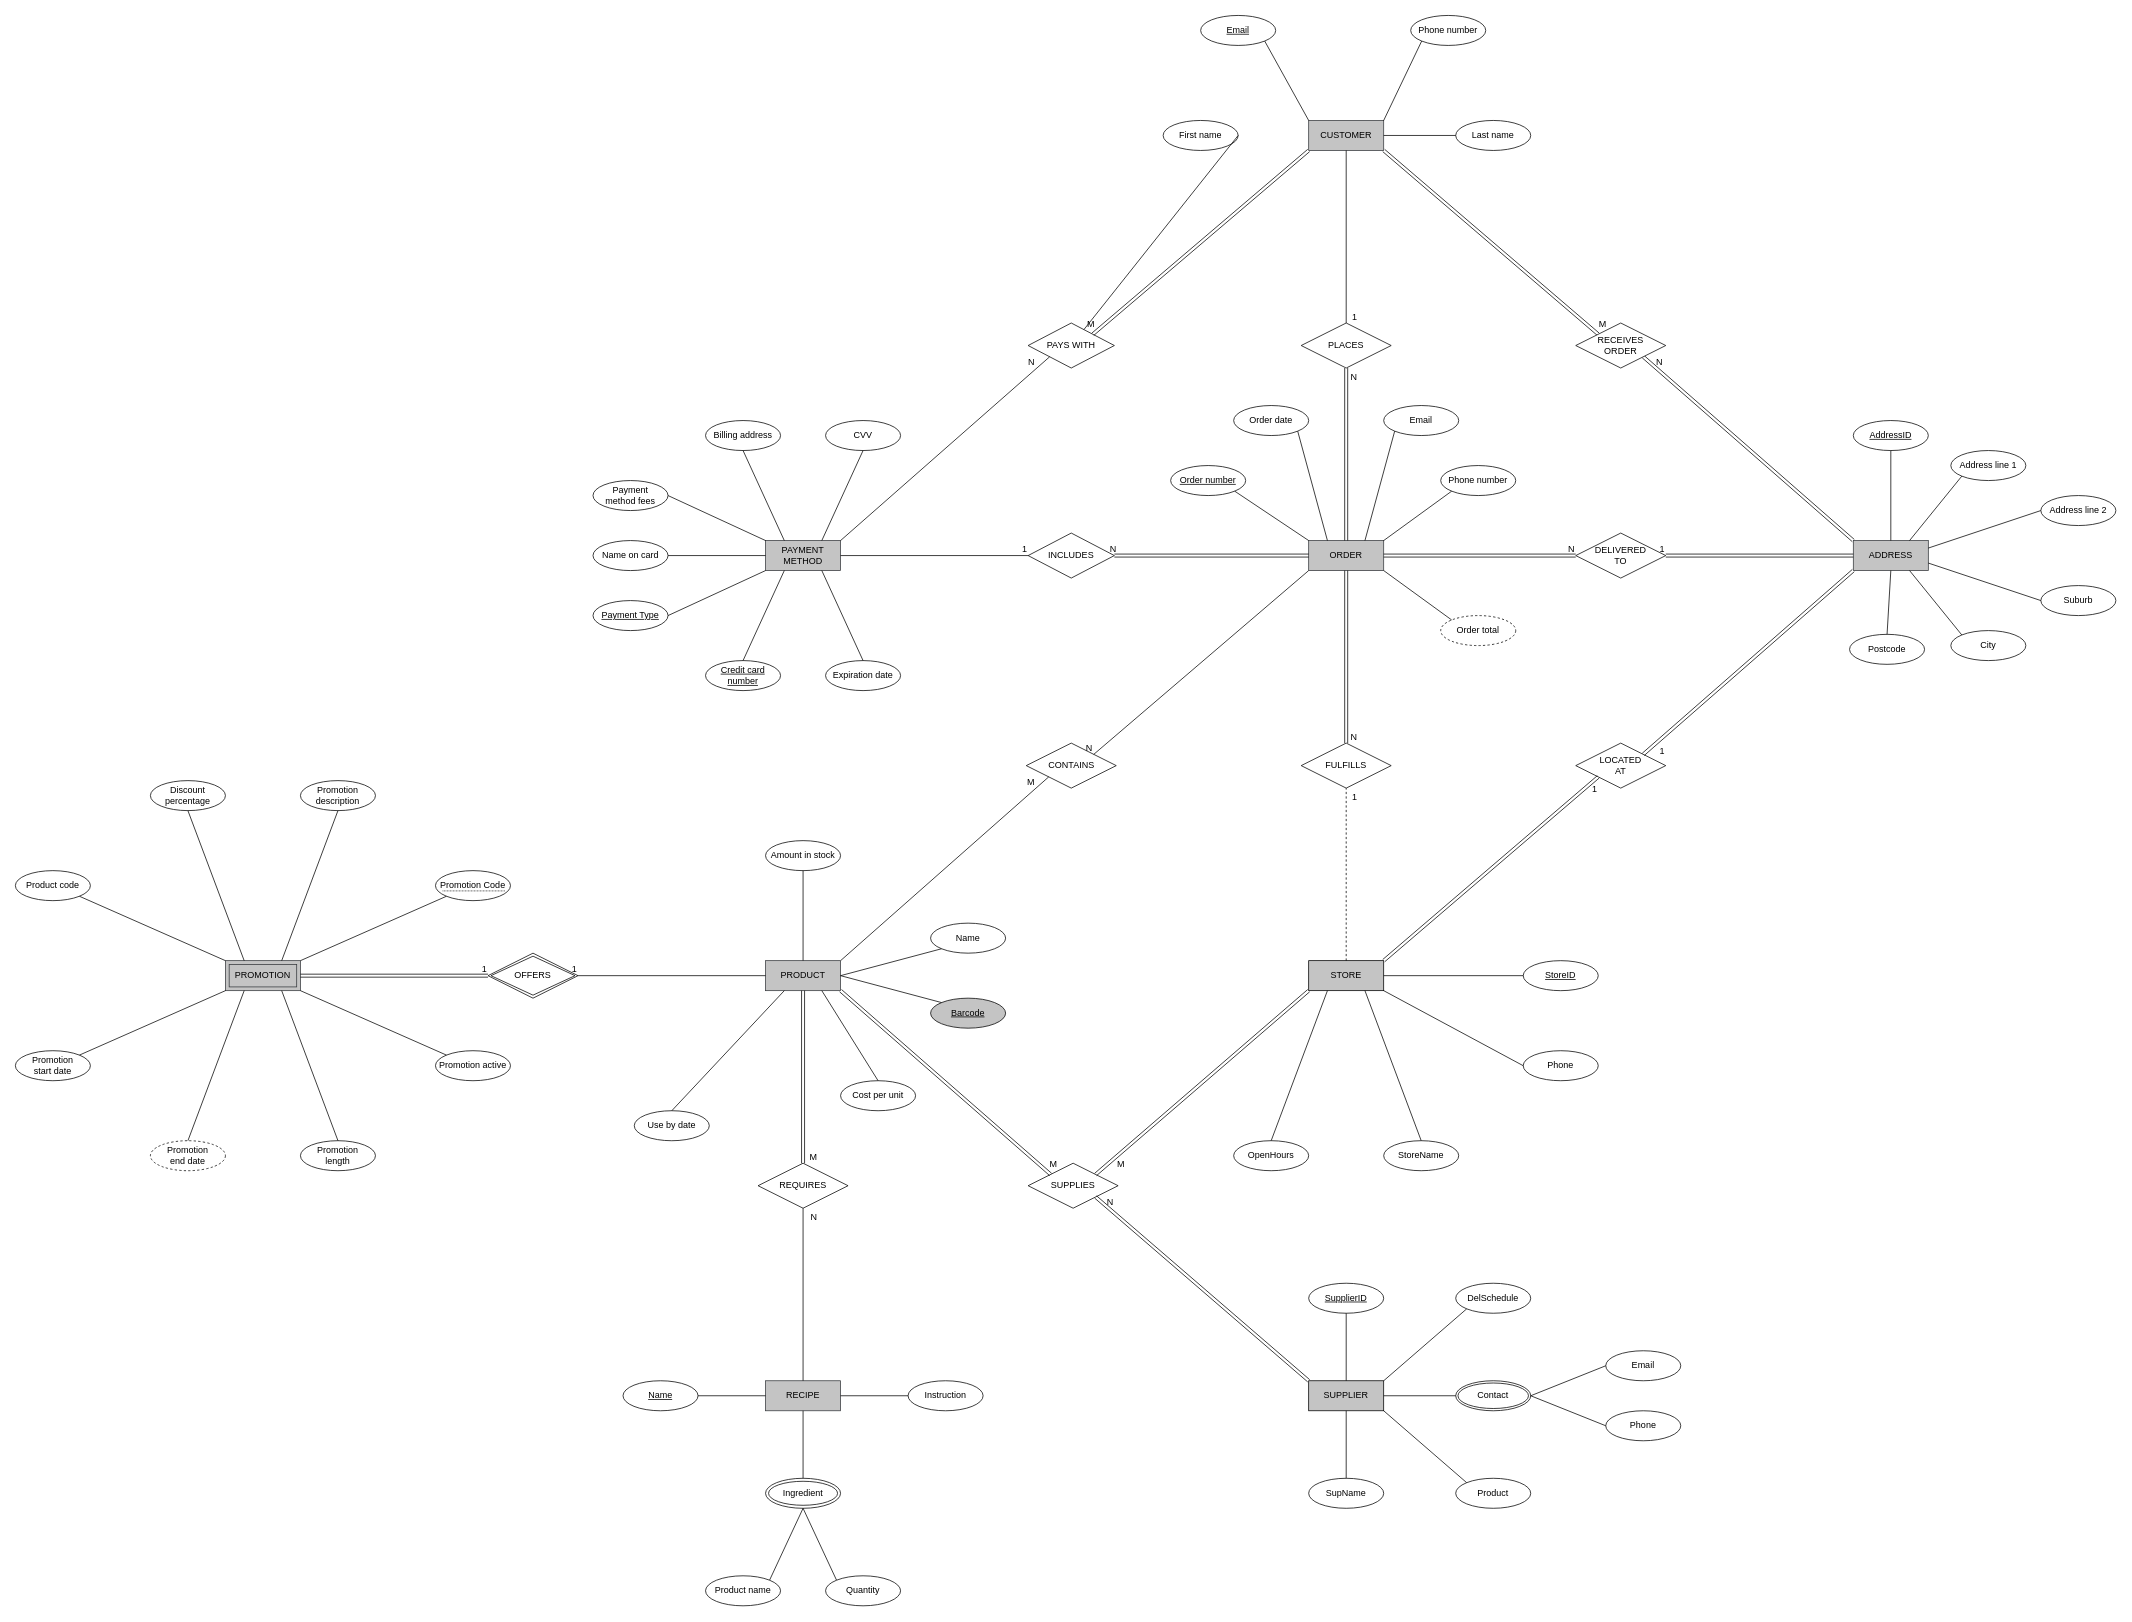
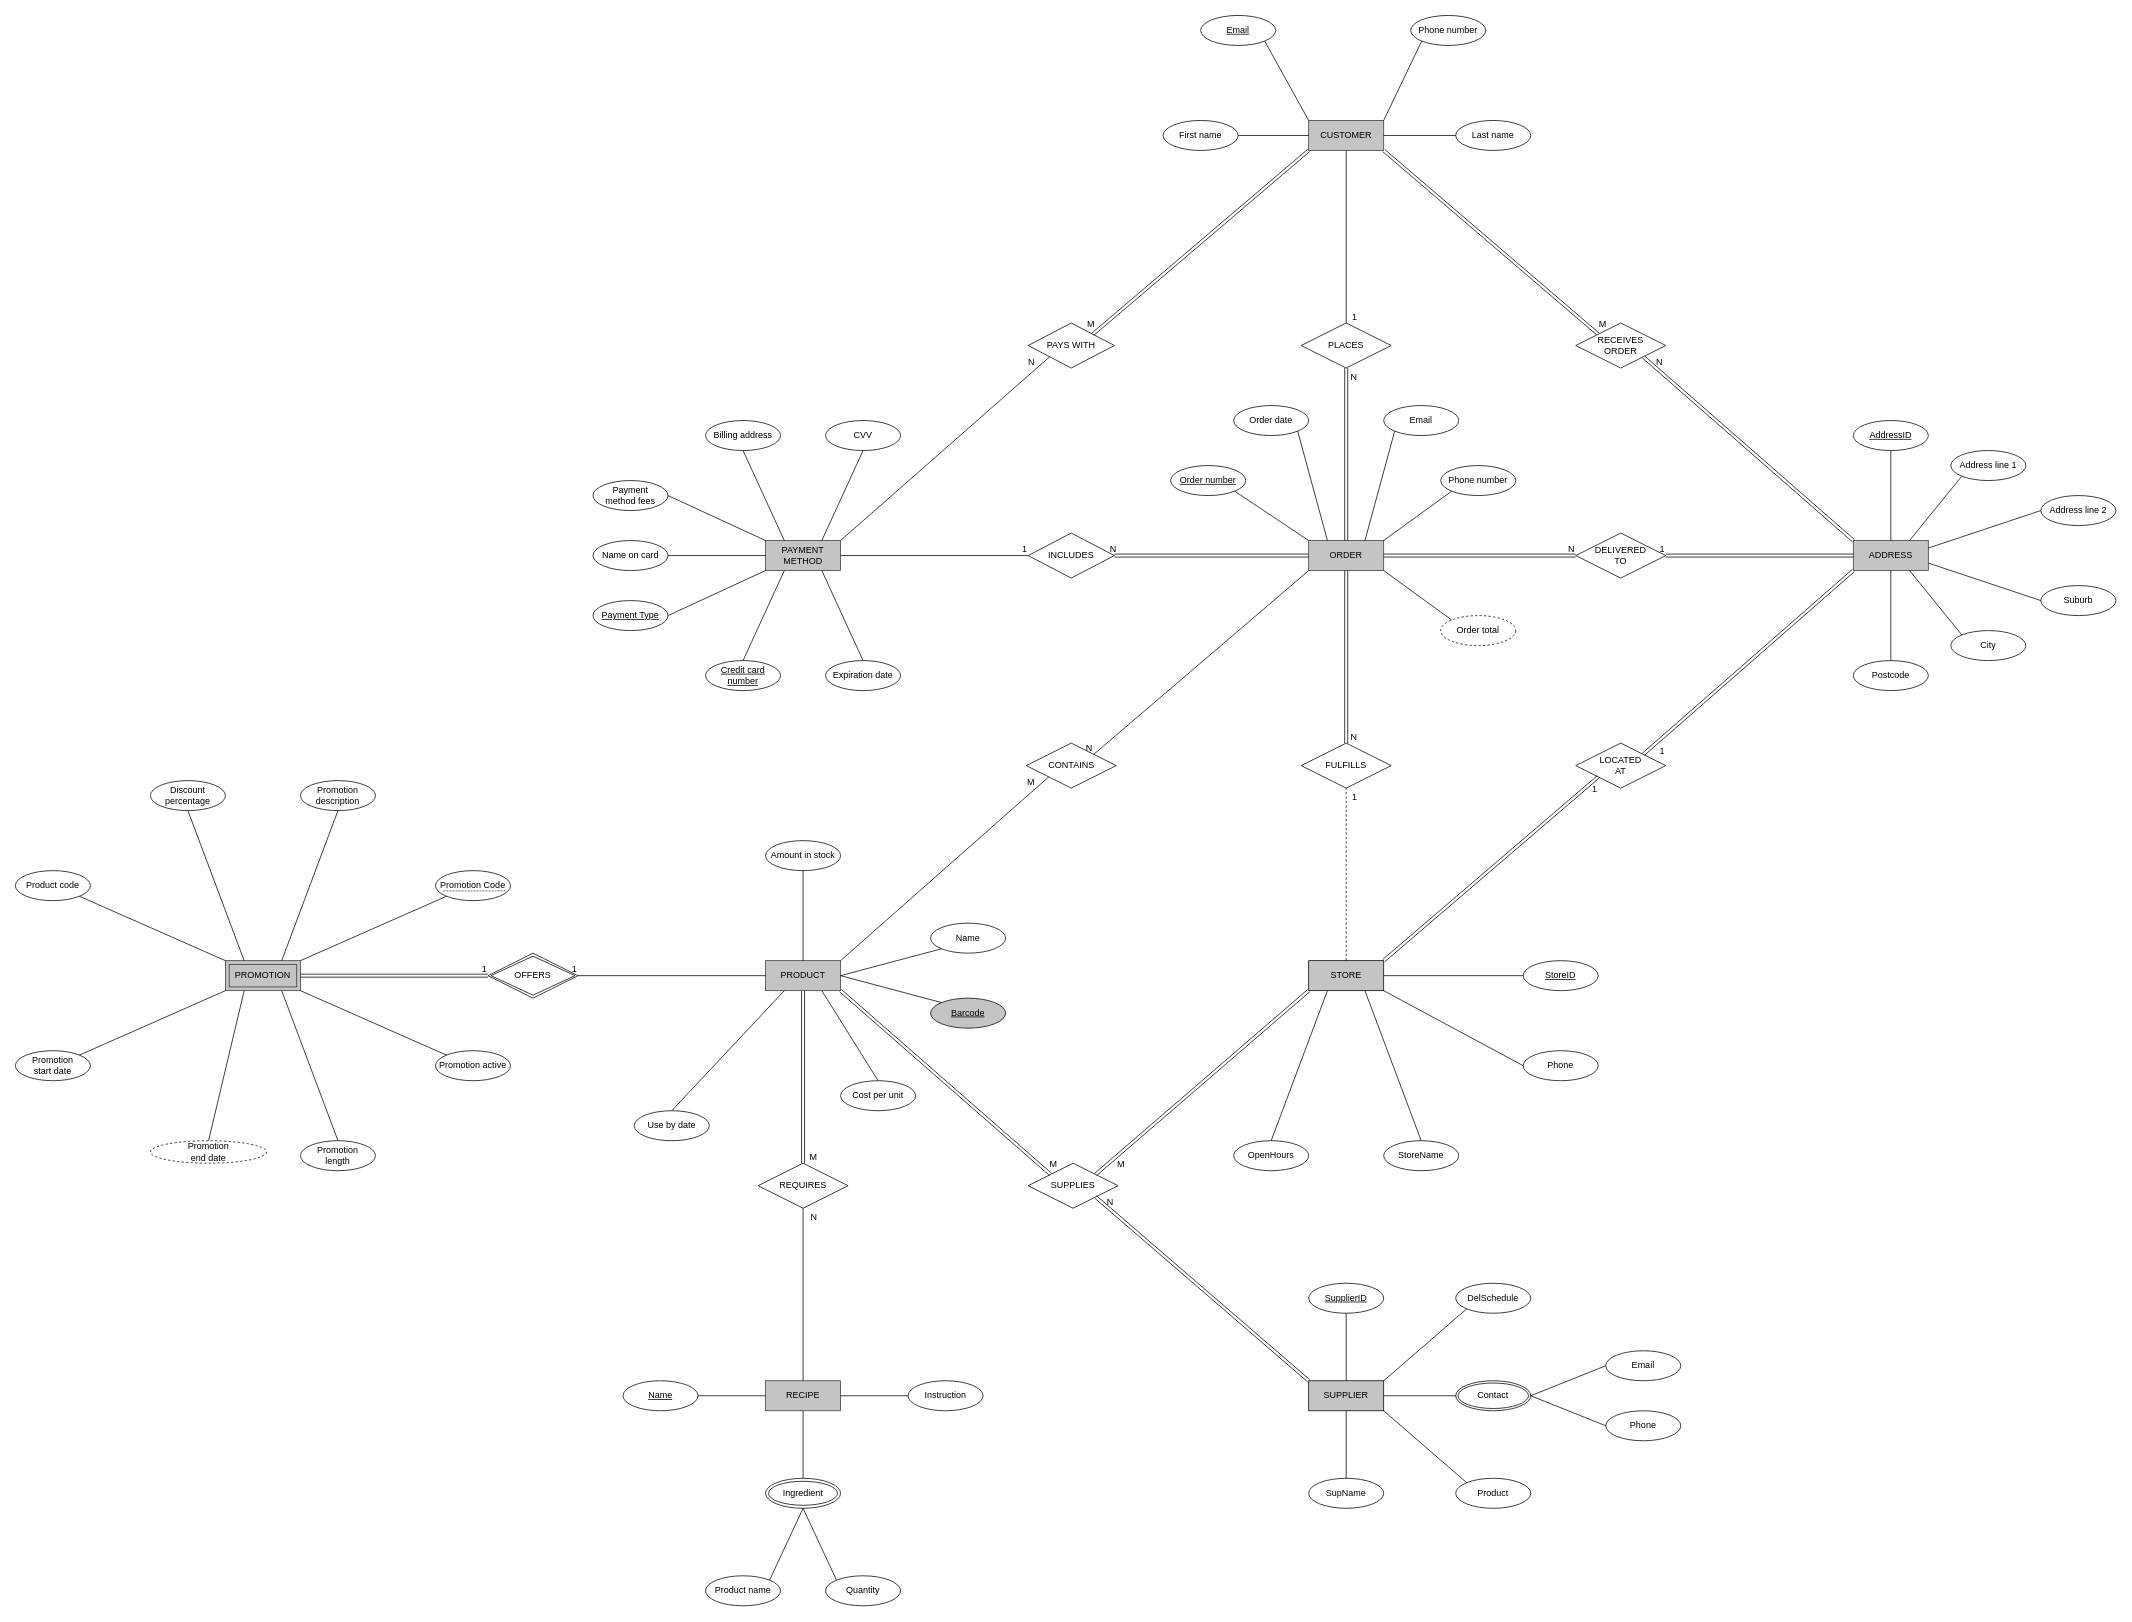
edge "First name" -- "PAYS WITH": now "First name" -- "CUSTOMER"
node "Postcode": moved (1887, 649) -> (1890, 675)
node "Promotion end date": size 75x30 -> 116x23
